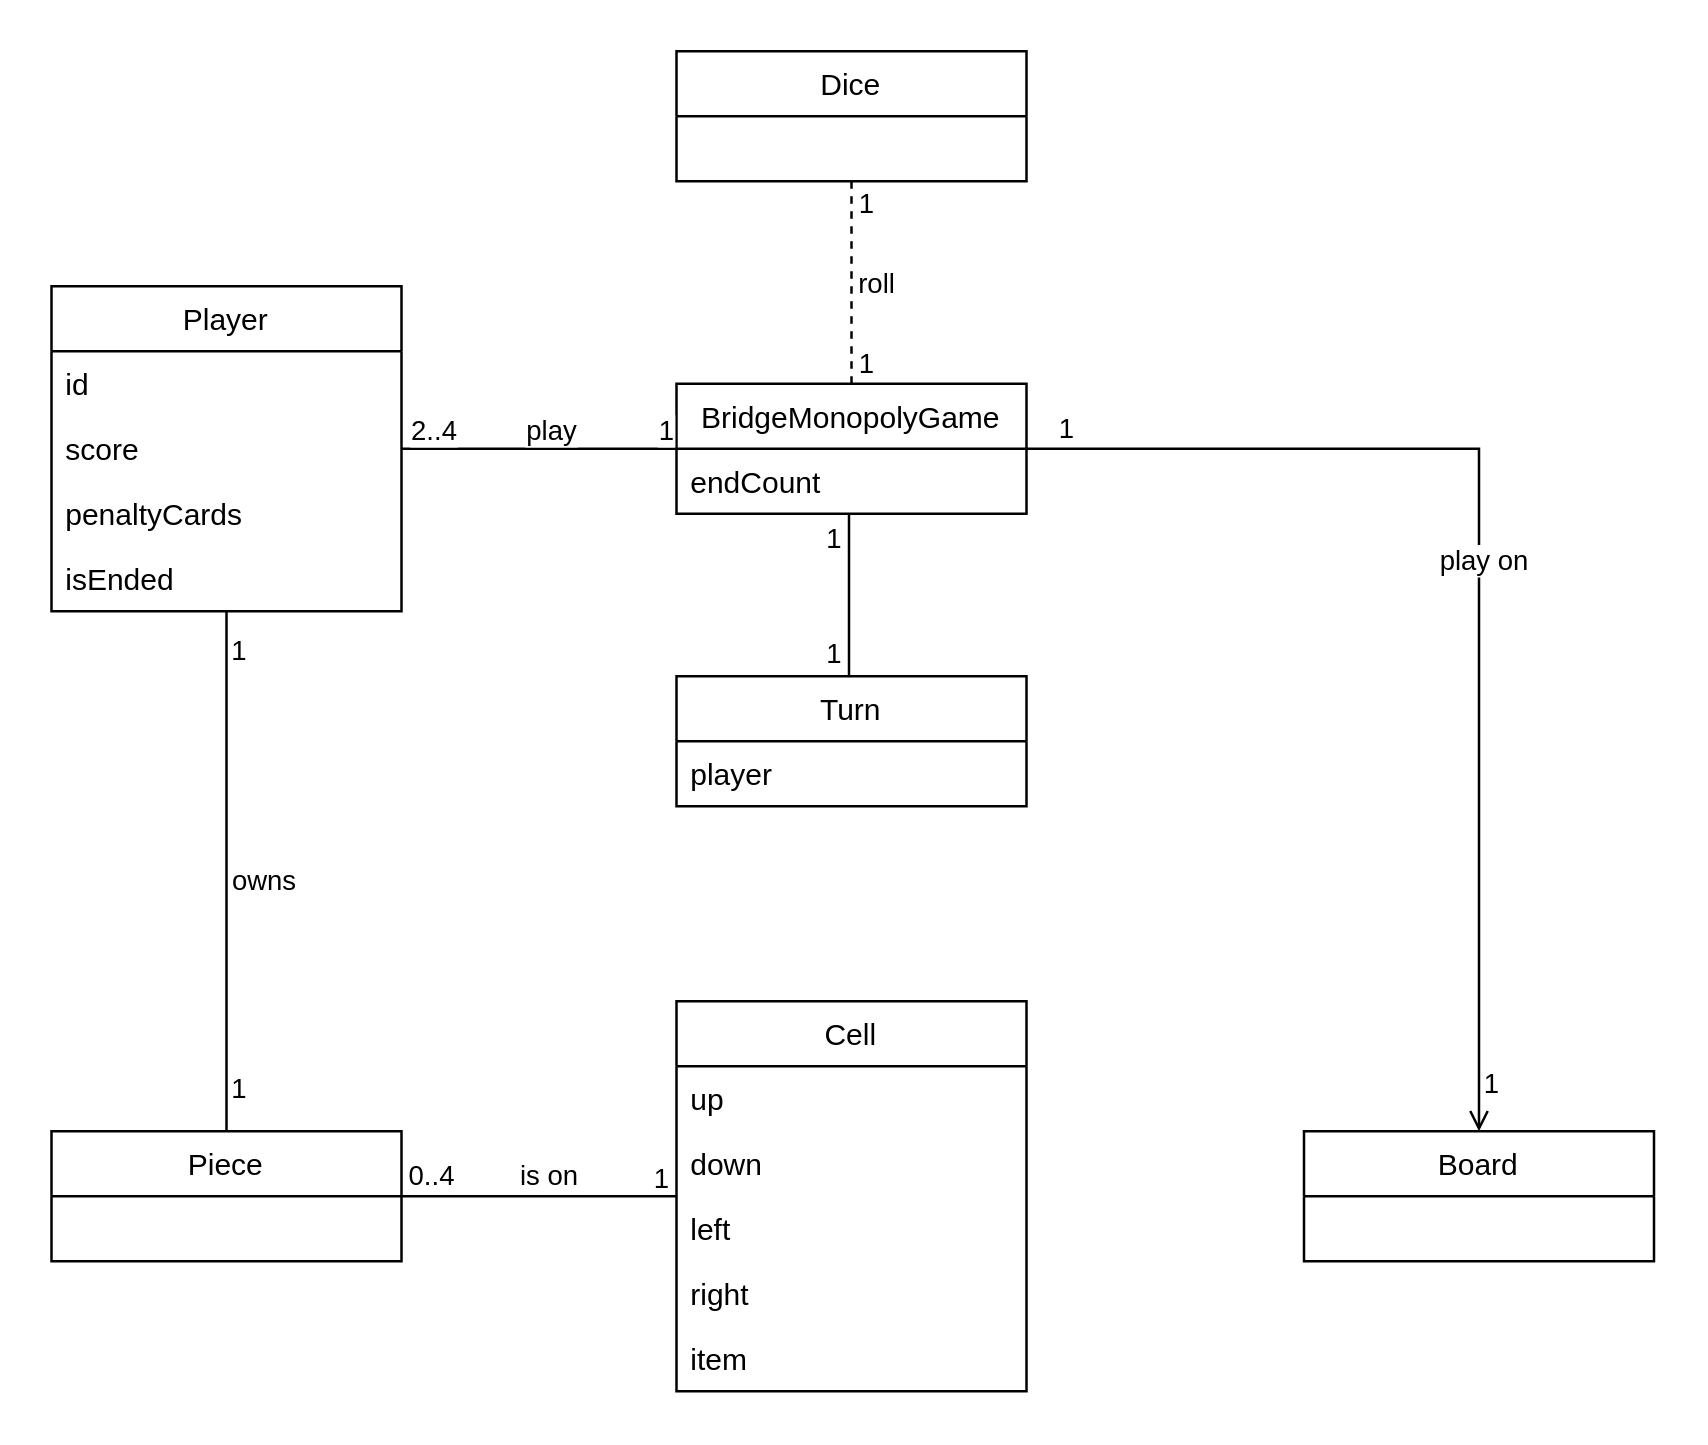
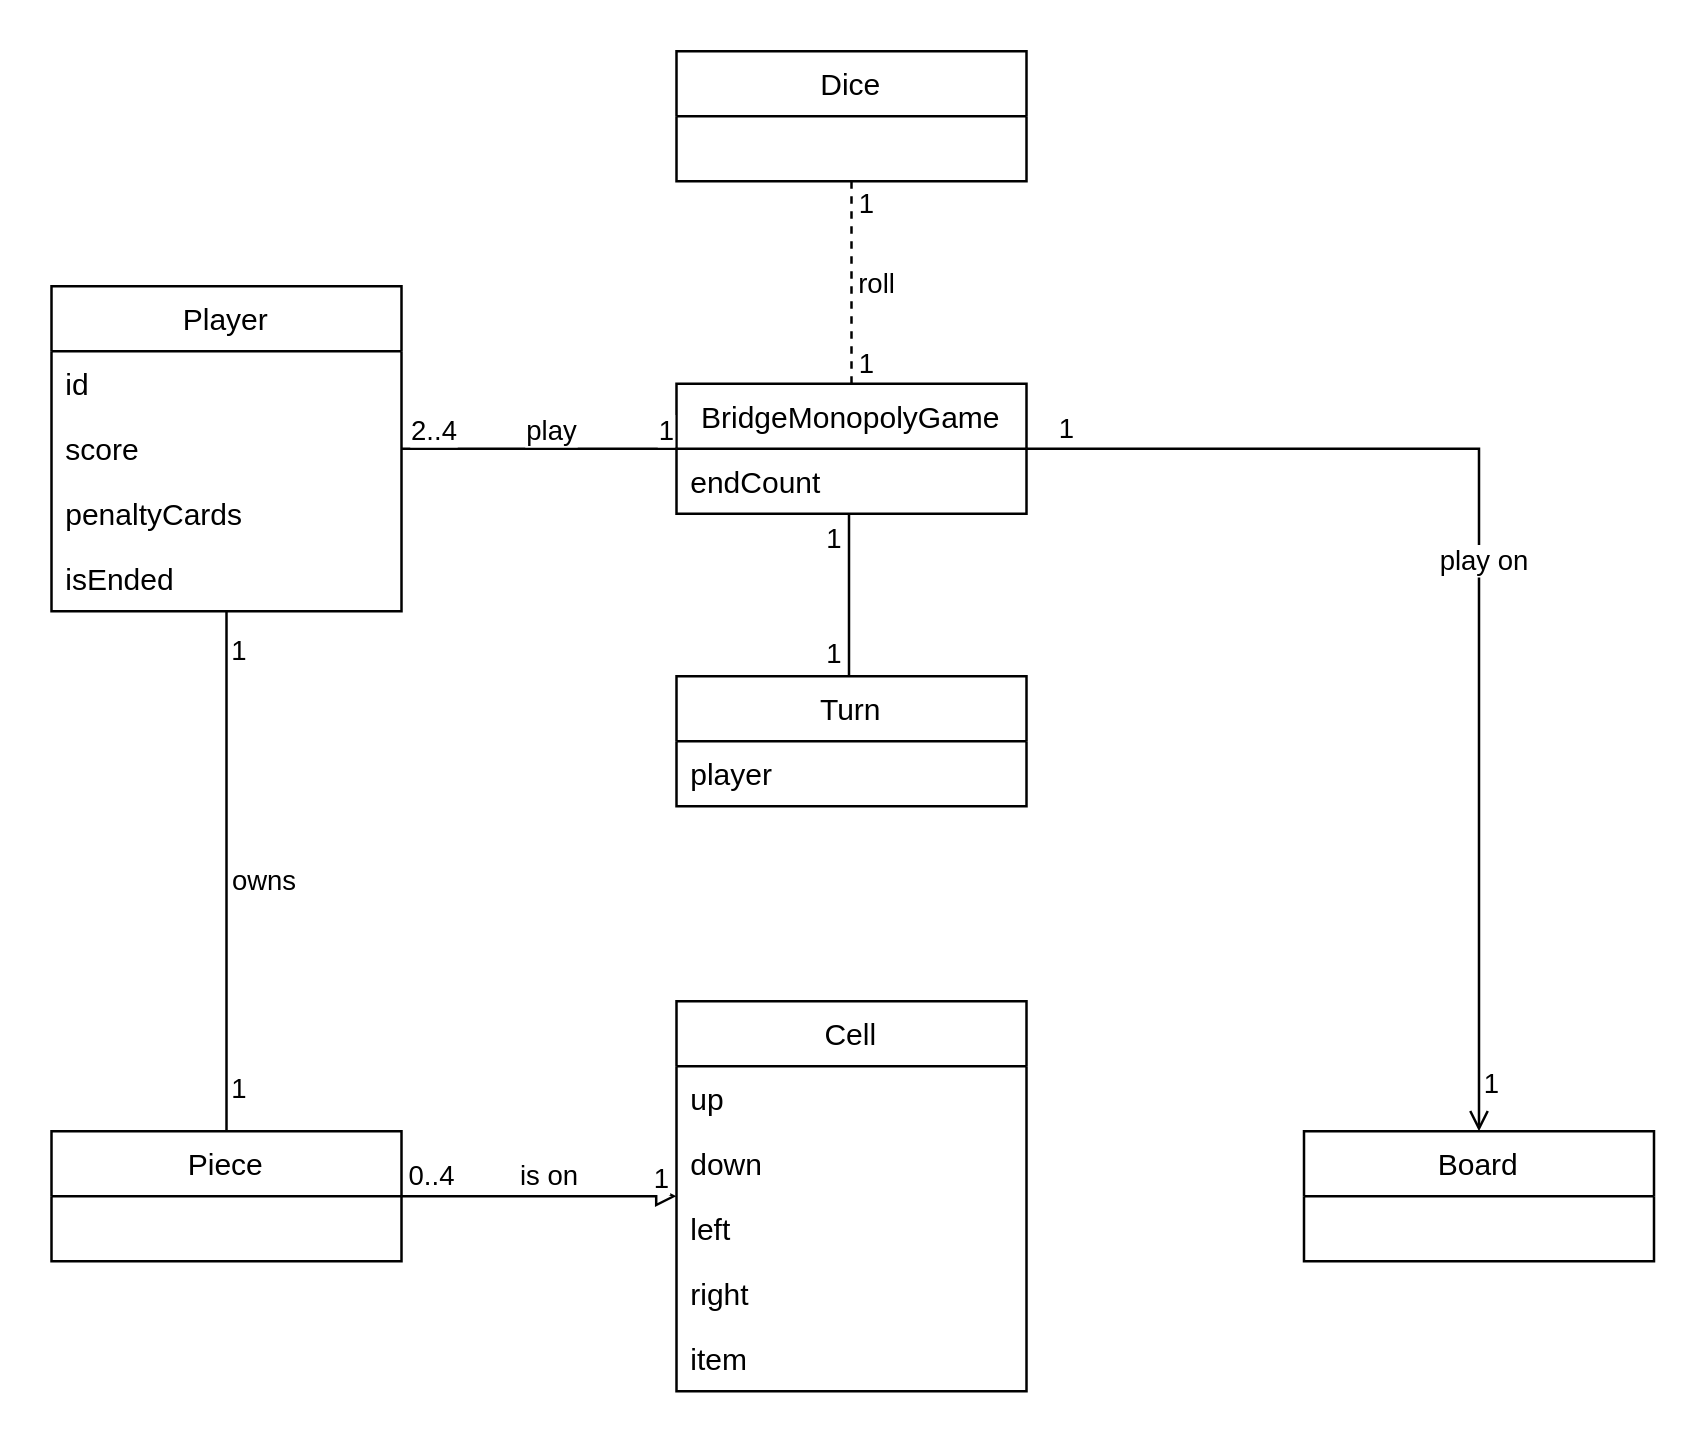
edge "Piece" -- "Cell": arrowhead none -> block
